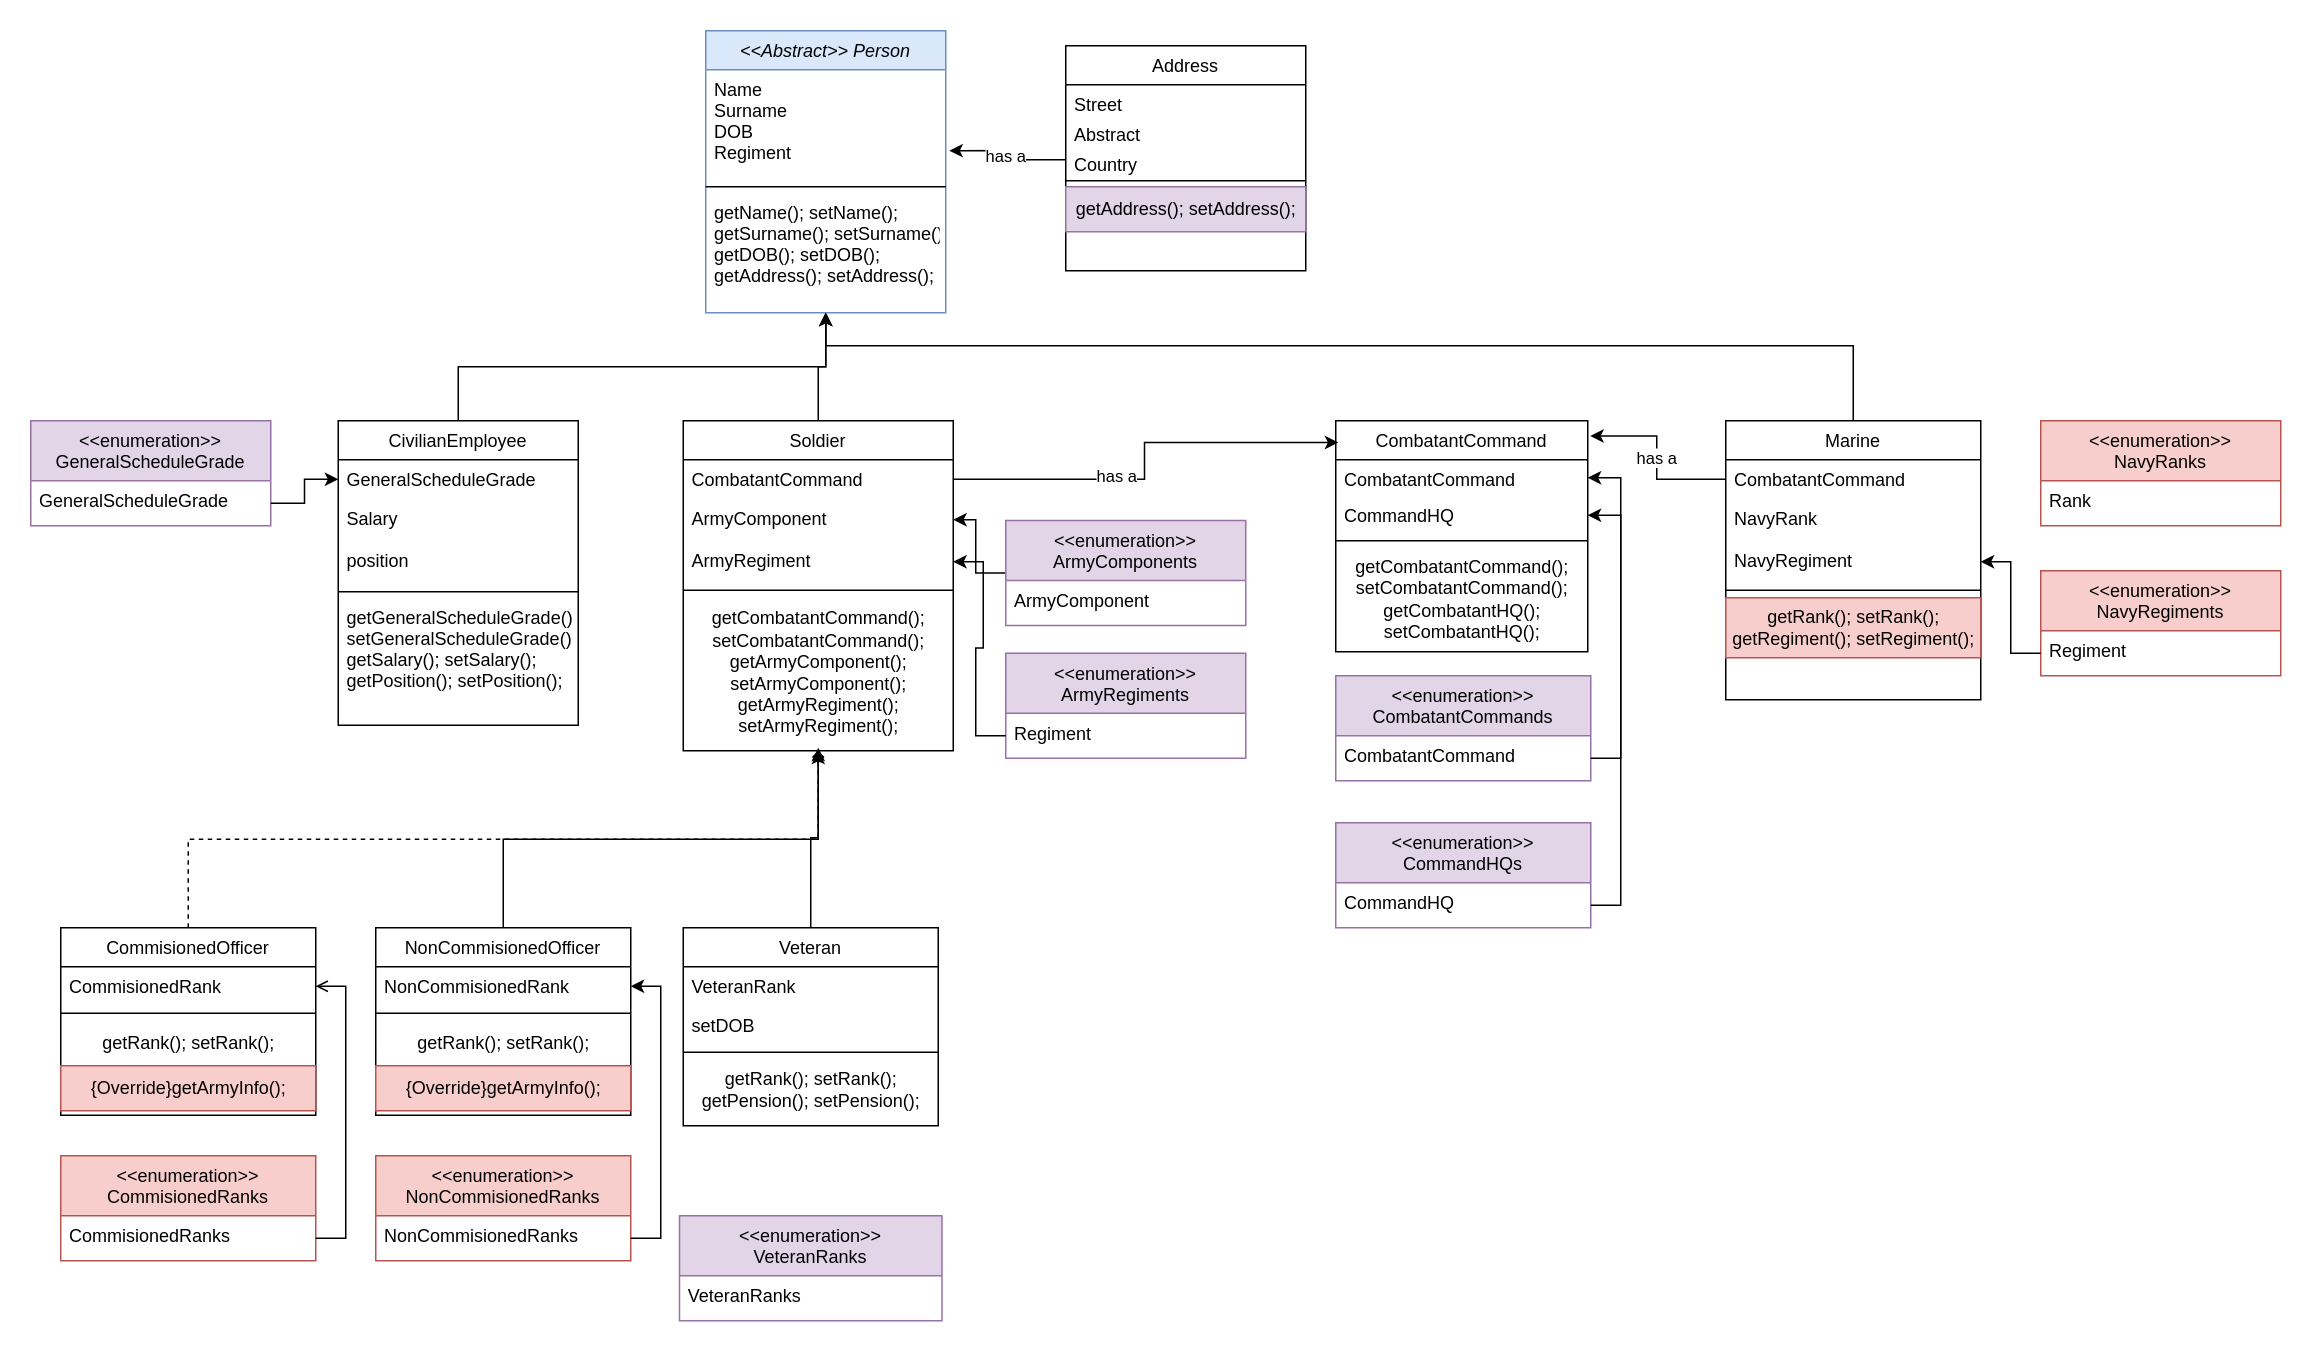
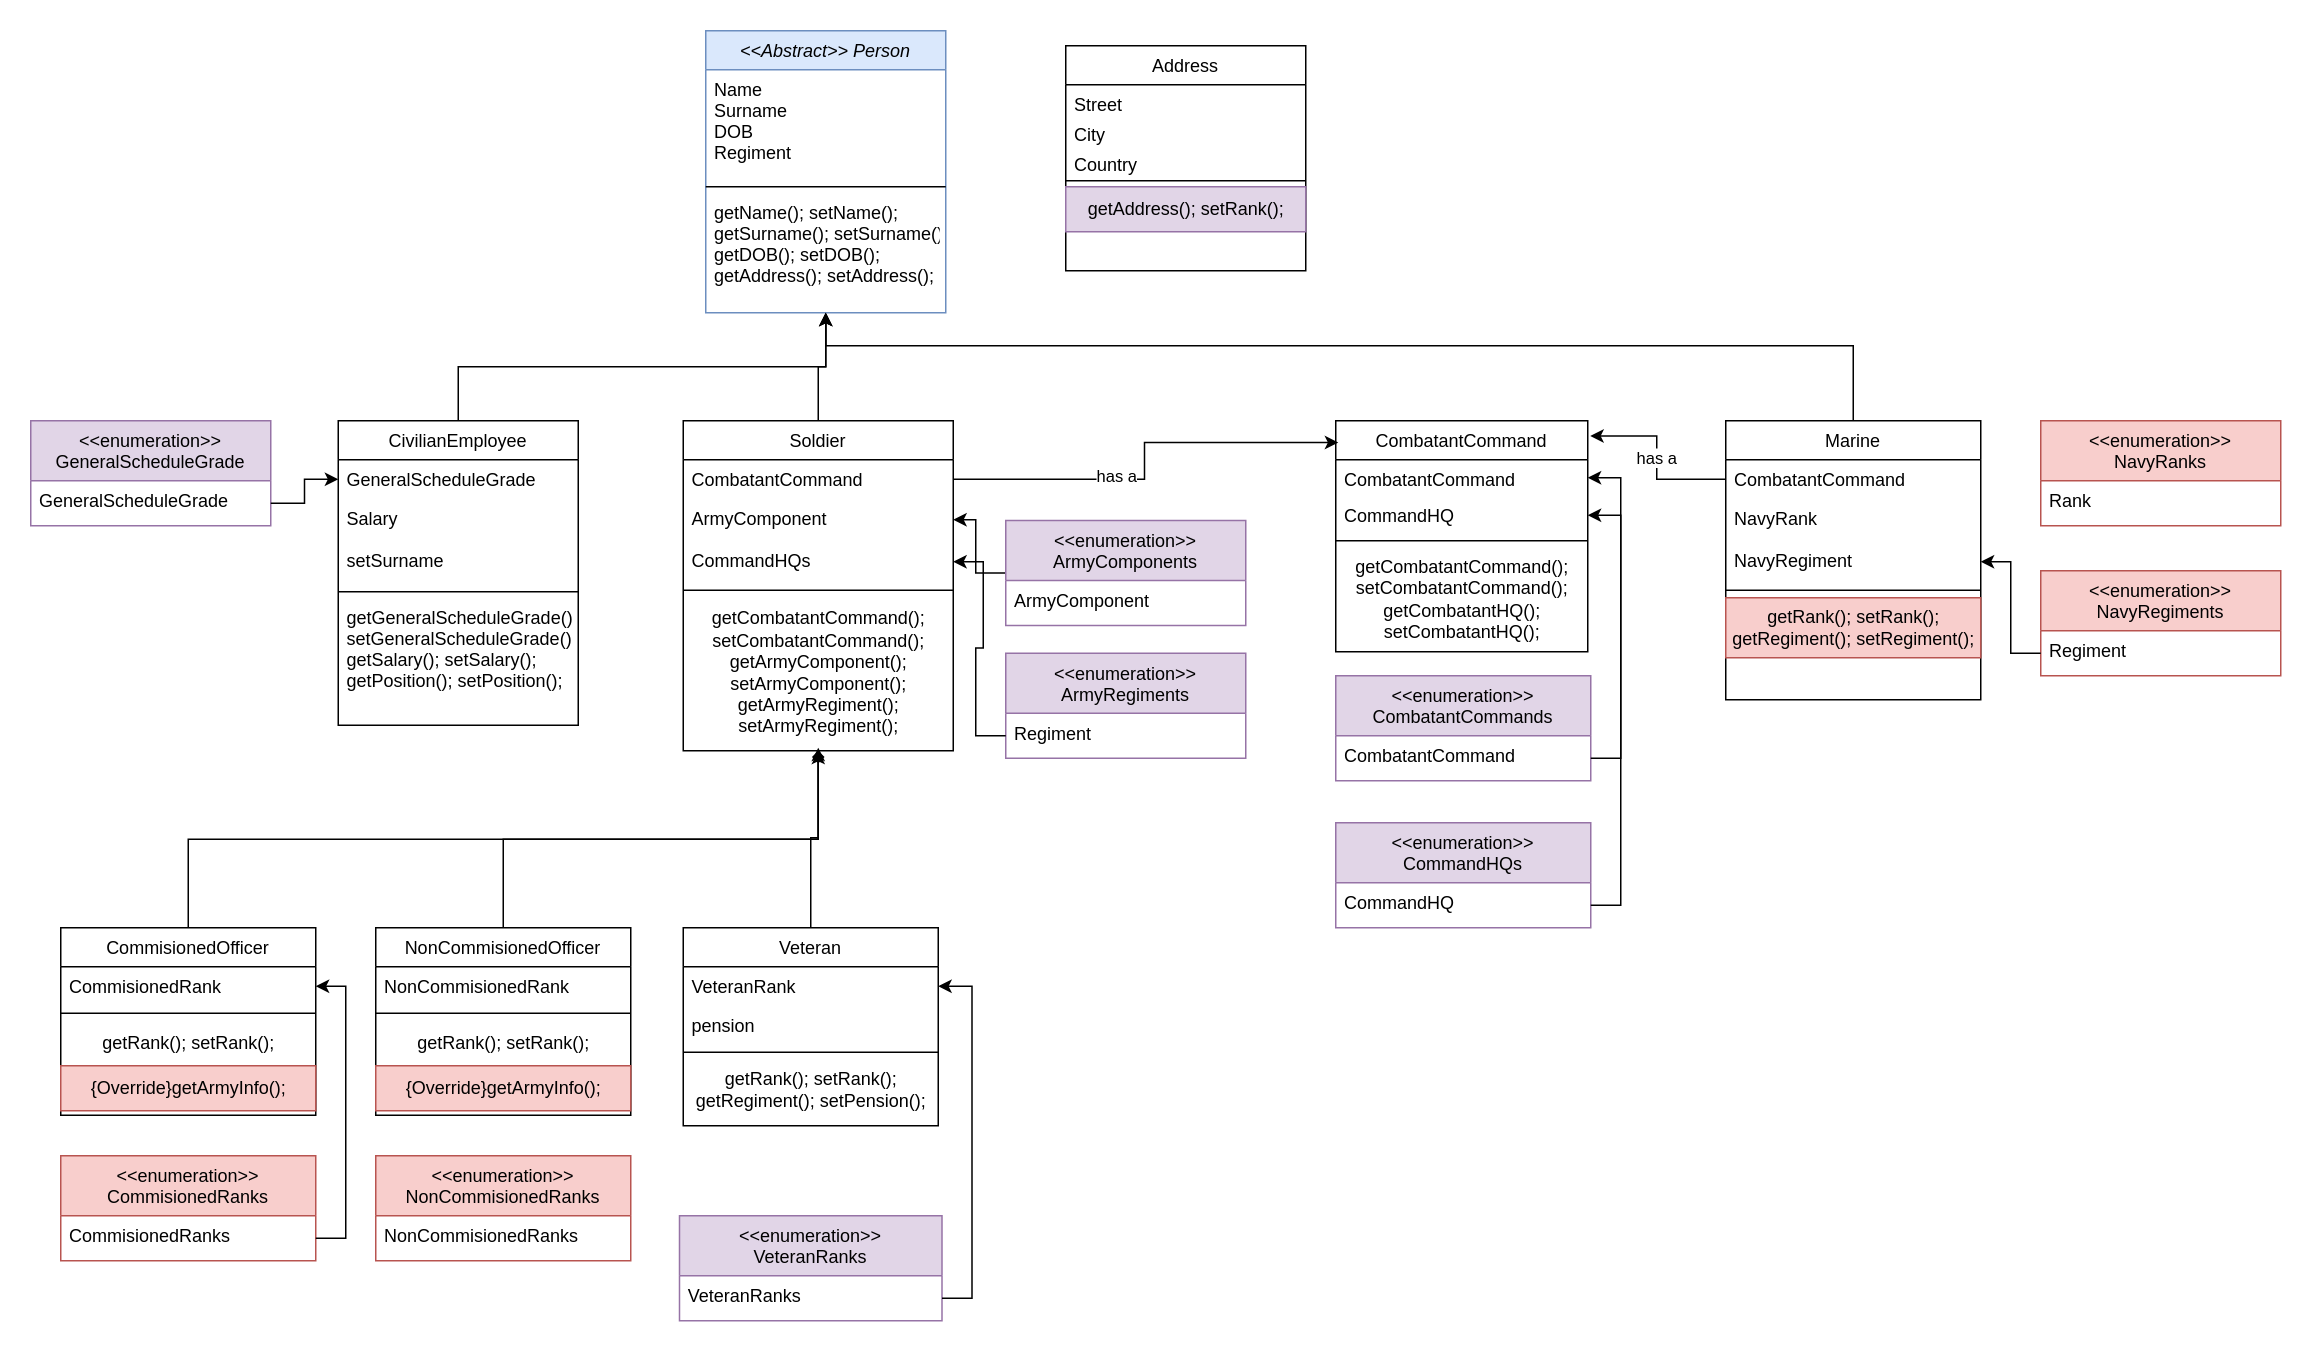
node "Abstract": label "Abstract" -> "City"
edge "Country" -> "Name Surname DOB Regiment": removed, label "has a"
node "getAddress(); setAddress();": label "getAddress(); setAddress();" -> "getAddress(); setRank();"
node "position": label "position" -> "setSurname"
node "ArmyRegiment": label "ArmyRegiment" -> "CommandHQs"
edge "CommisionedOfficer" -> "Soldier": style dashed -> solid
edge "CommisionedRanks" -> "CommisionedRank": arrowhead open -> classic
node "setDOB": label "setDOB" -> "pension"
node "getRank(); setRank(); getPension(); setPension();": label "getRank(); setRank(); getPension(); setPension();" -> "getRank(); setRank(); getRegiment(); setPension();"
edge "NonCommisionedRanks" -> "NonCommisionedRank": removed
edge "VeteranRanks" -> "VeteranRank": added
